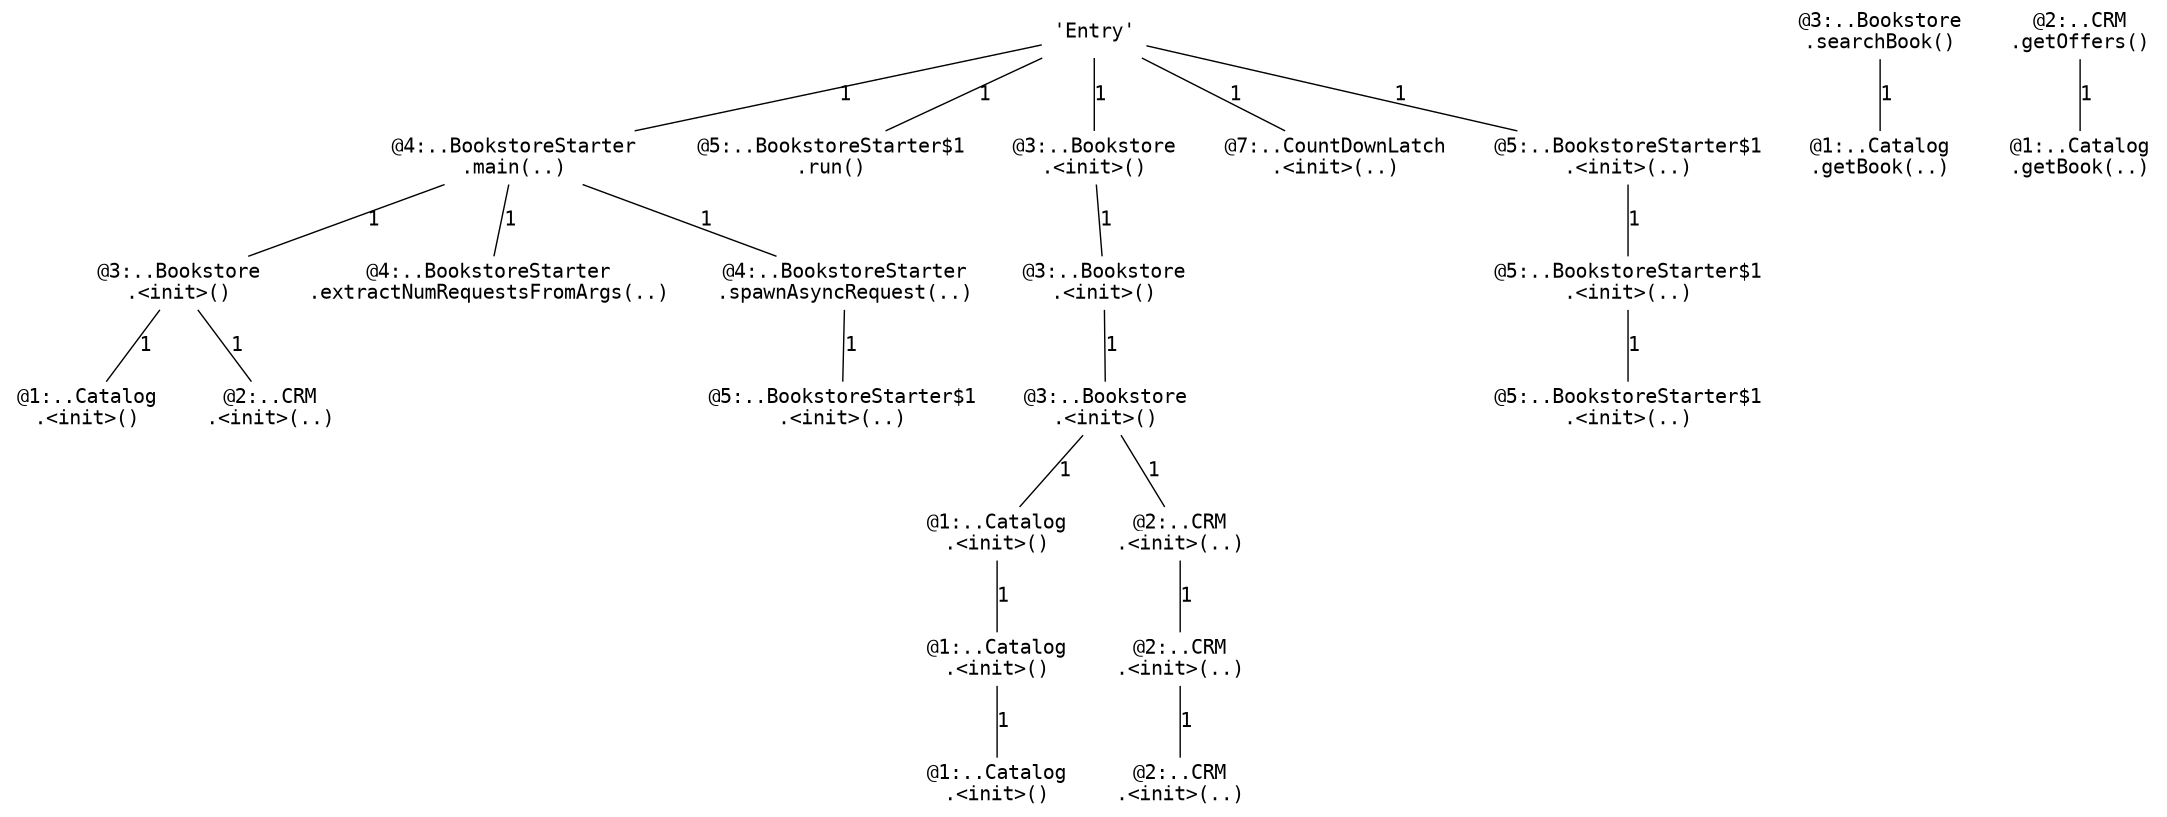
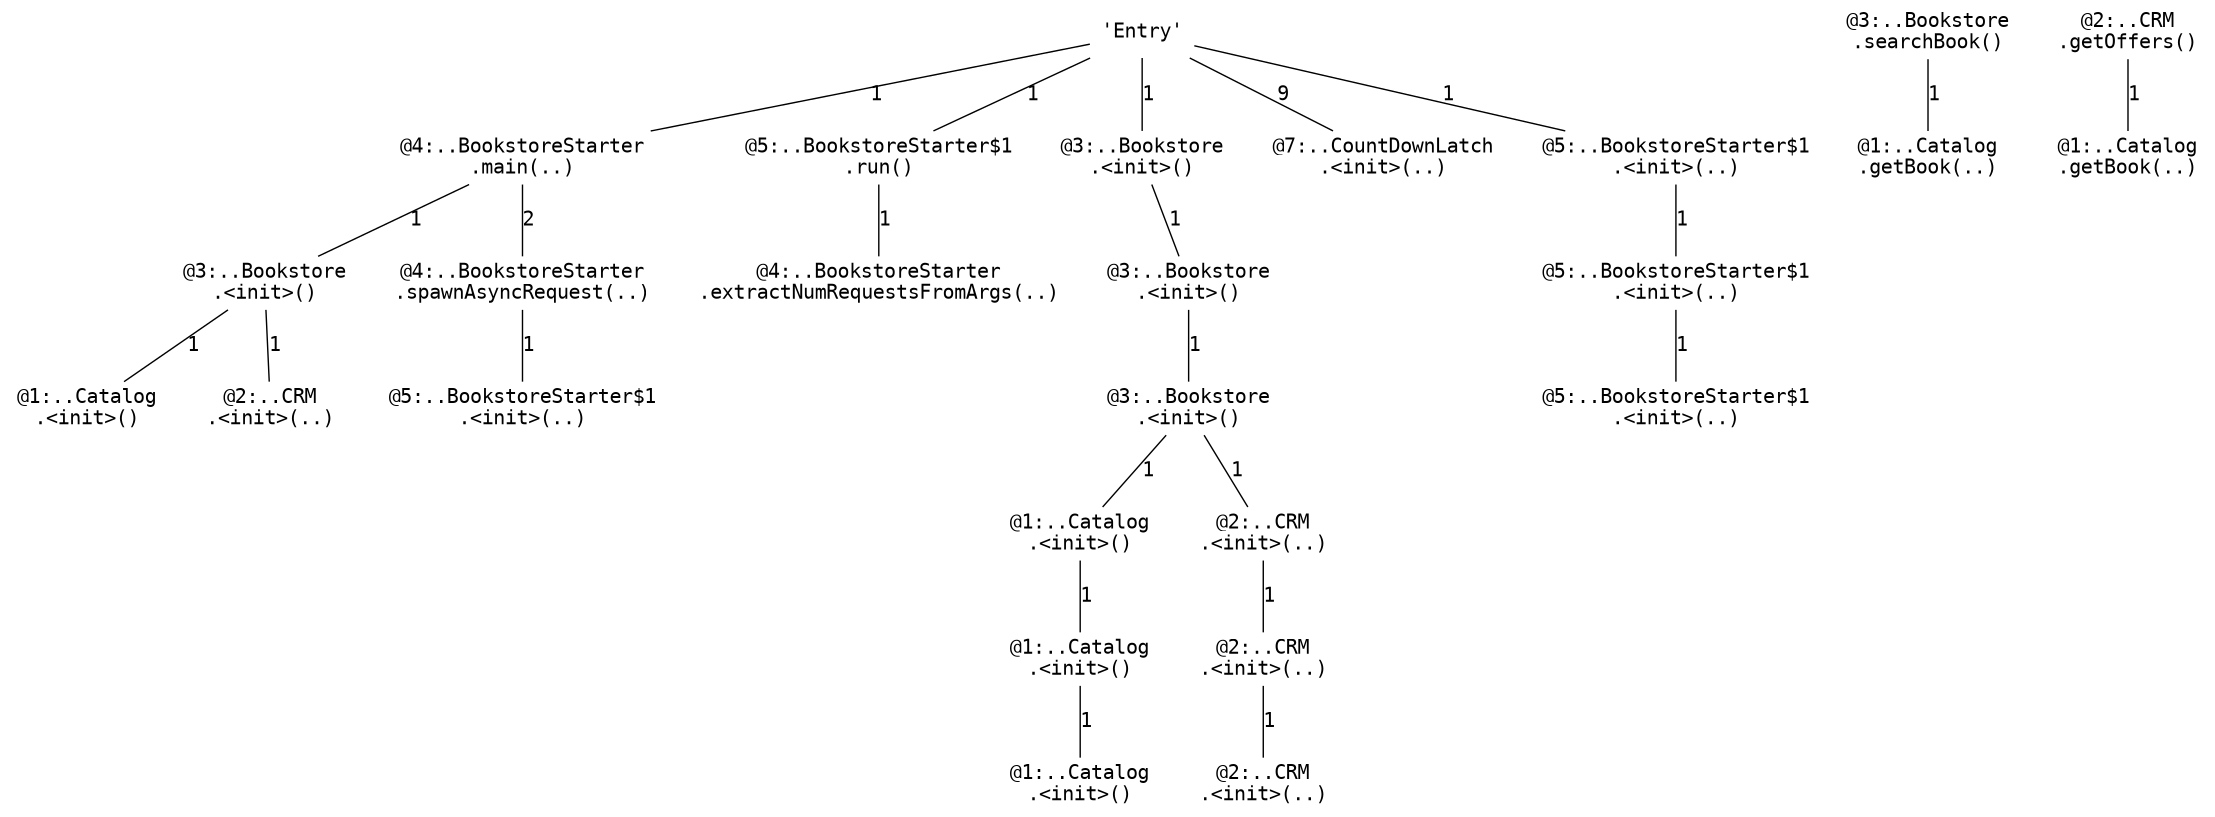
edge "'Entry'" -- "@7:..CountDownLatch .<init>(..)": label "1" -> "9"
edge "@4:..BookstoreStarter .main(..)" -- "@4:..BookstoreStarter .extractNumRequestsFromArgs(..)": now "@5:..BookstoreStarter$1 .run()" -- "@4:..BookstoreStarter .extractNumRequestsFromArgs(..)"
edge "@4:..BookstoreStarter .main(..)" -- "@4:..BookstoreStarter .spawnAsyncRequest(..)": label "1" -> "2"
